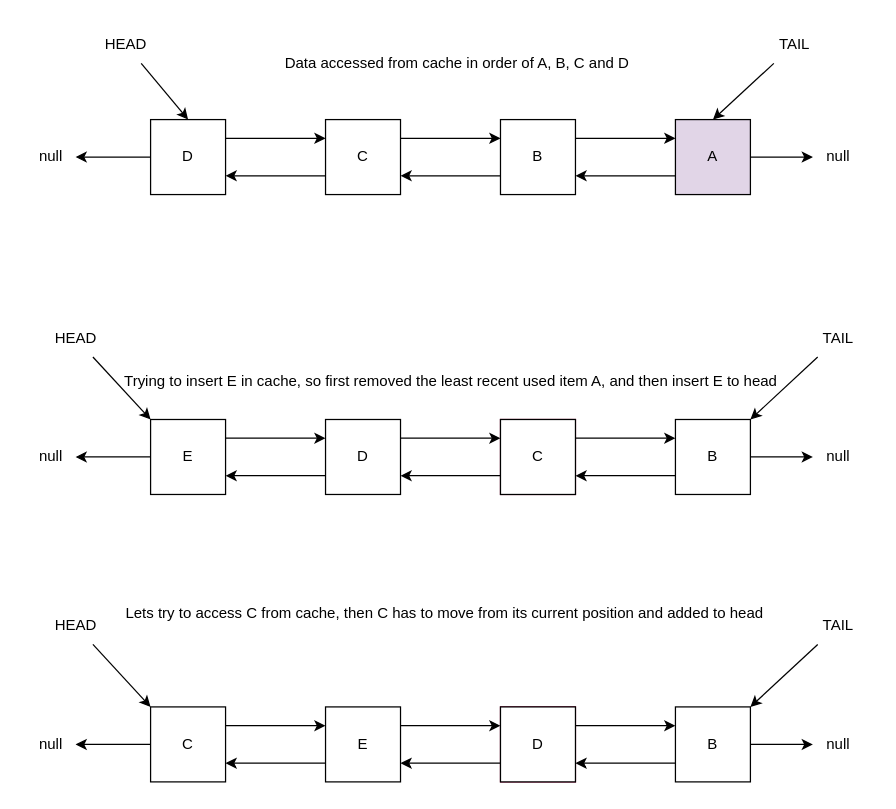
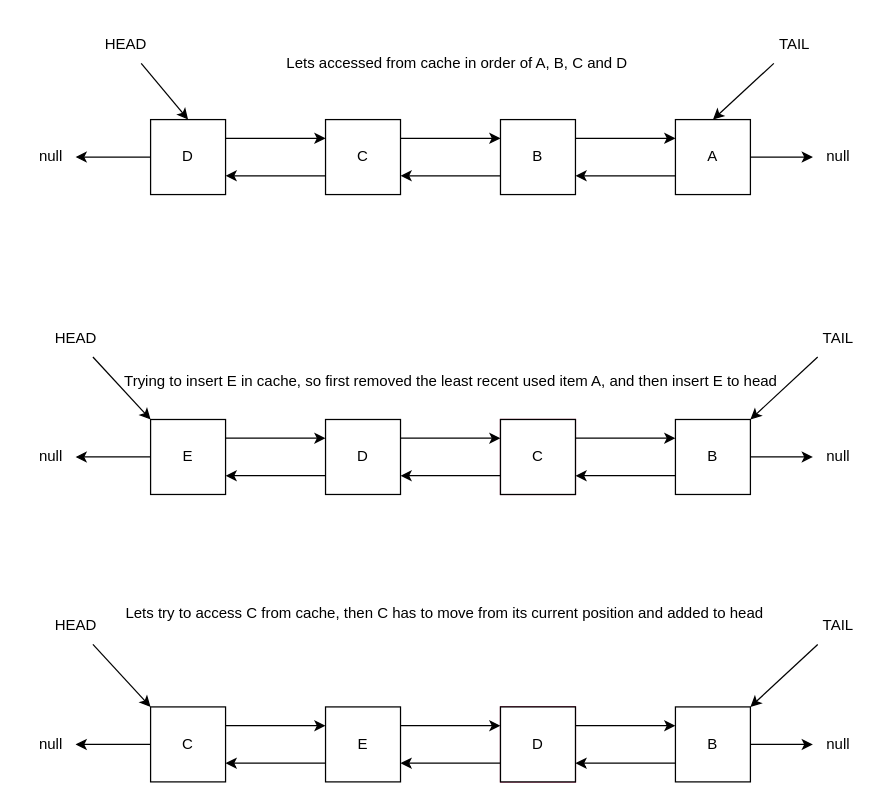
node "Data accessed from cache in order of A, B, C and D": label "Data accessed from cache in order of A, B, C and D" -> "Lets accessed from cache in order of A, B, C and D"
node "A": fillcolor #e1d5e7 -> #ffffff
